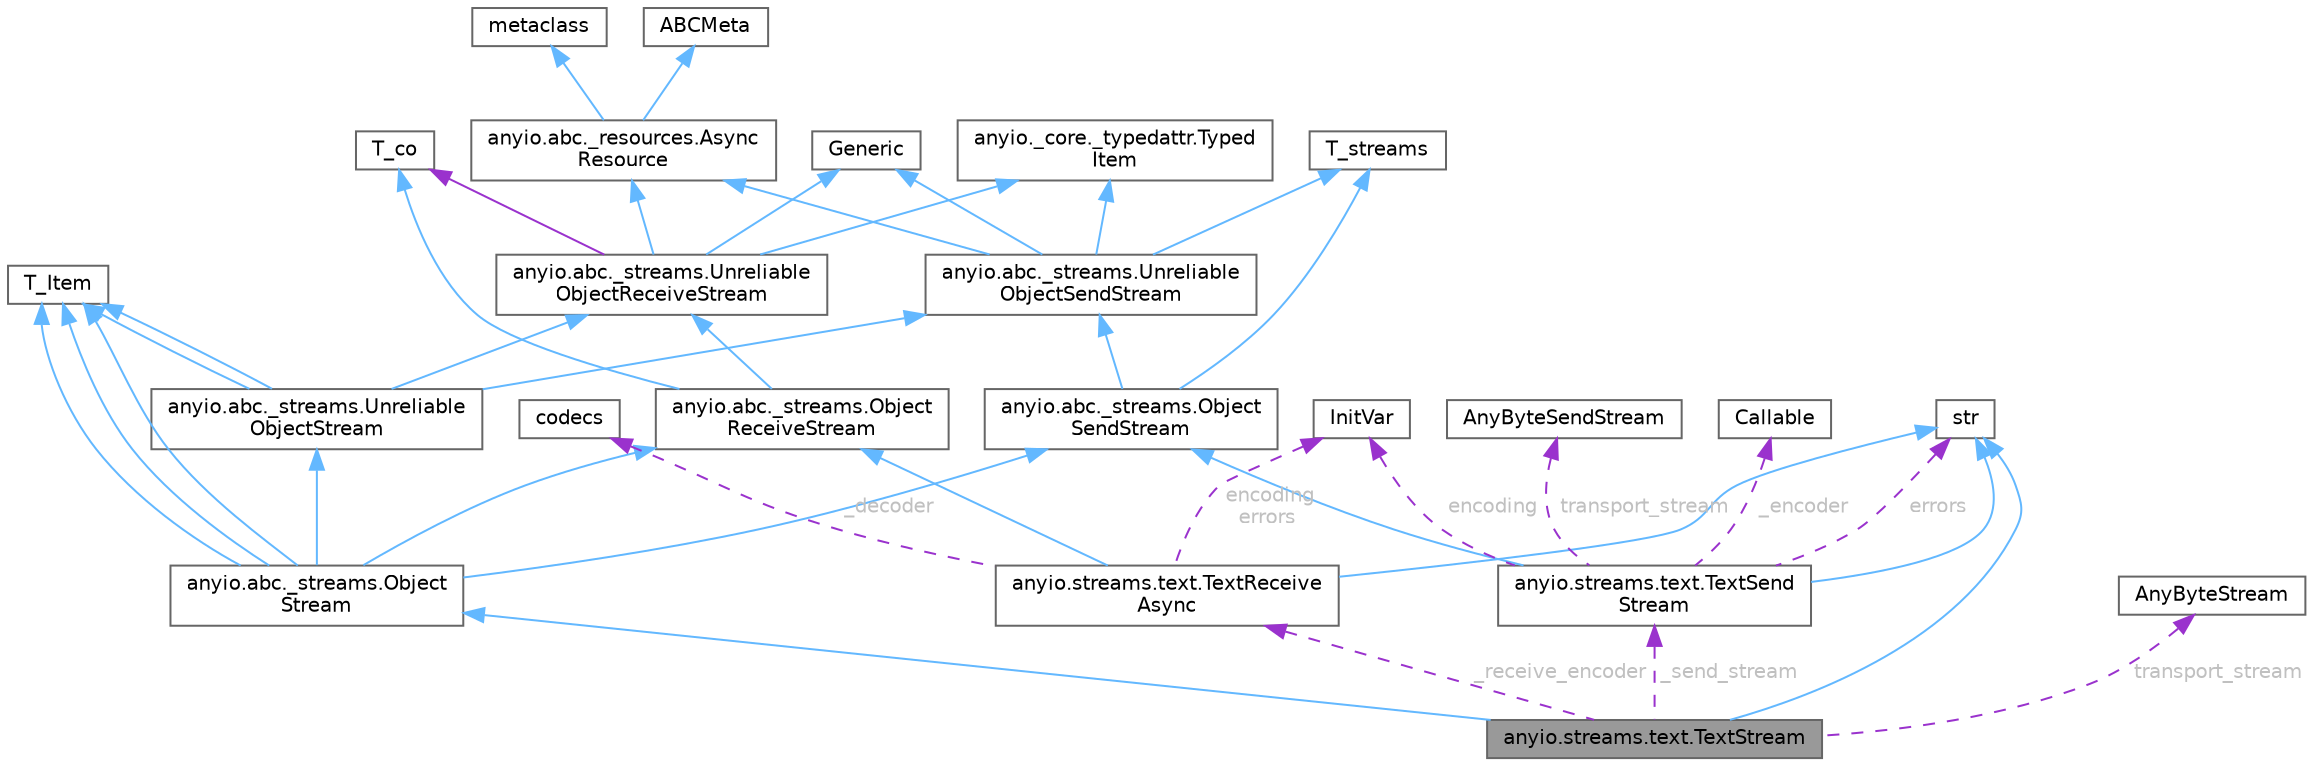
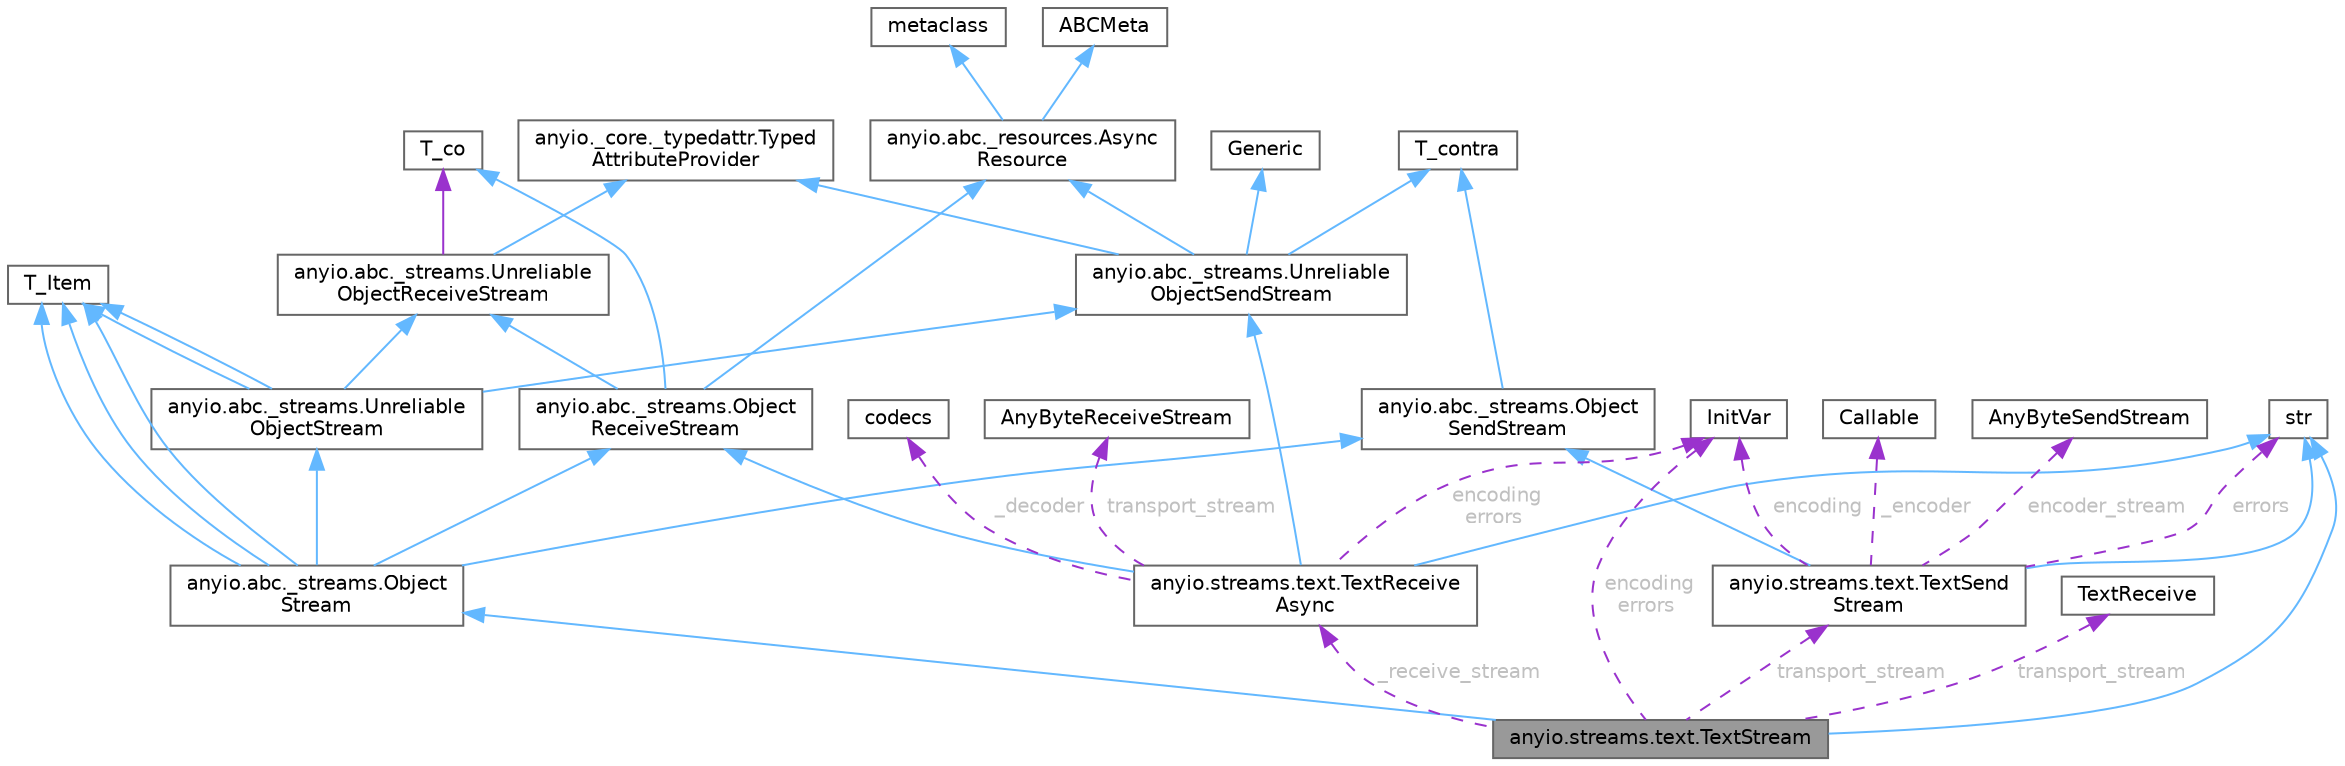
node "anyio._core._typedattr.Typed Item": label "anyio._core._typedattr.Typed Item" -> "anyio._core._typedattr.Typed AttributeProvider"
node "T_streams": label "T_streams" -> "T_contra"
edge "anyio.abc._streams.Unreliable ObjectReceiveStream" -> "Generic": removed
edge "anyio.abc._streams.Unreliable ObjectReceiveStream" -> "anyio.abc._resources.Async Resource": now "anyio.abc._streams.Object ReceiveStream" -> "anyio.abc._resources.Async Resource"
edge "anyio.abc._streams.Object SendStream" -> "anyio.abc._streams.Unreliable ObjectSendStream": now "anyio.streams.text.TextReceive Async" -> "anyio.abc._streams.Unreliable ObjectSendStream"
node "AnyByteReceiveStream": added
edge "anyio.streams.text.TextSend Stream" -> "AnyByteSendStream": label " transport_stream" -> " encoder_stream"
edge "anyio.streams.text.TextStream" -> "InitVar": added, label "encoding errors"
node "AnyByteStream": label "AnyByteStream" -> "TextReceive"
edge "anyio.streams.text.TextStream" -> "anyio.streams.text.TextReceive Async": label " _receive_encoder" -> " _receive_stream"
edge "anyio.streams.text.TextStream" -> "anyio.streams.text.TextSend Stream": label " _send_stream" -> " transport_stream"
